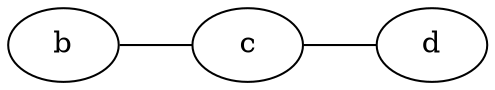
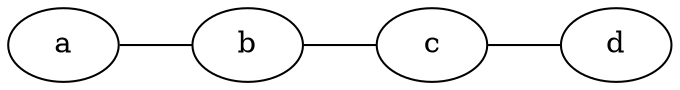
node "a": added
